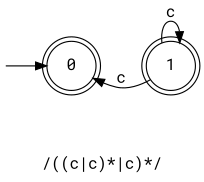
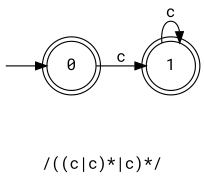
edge "1" -> "0": reversed
